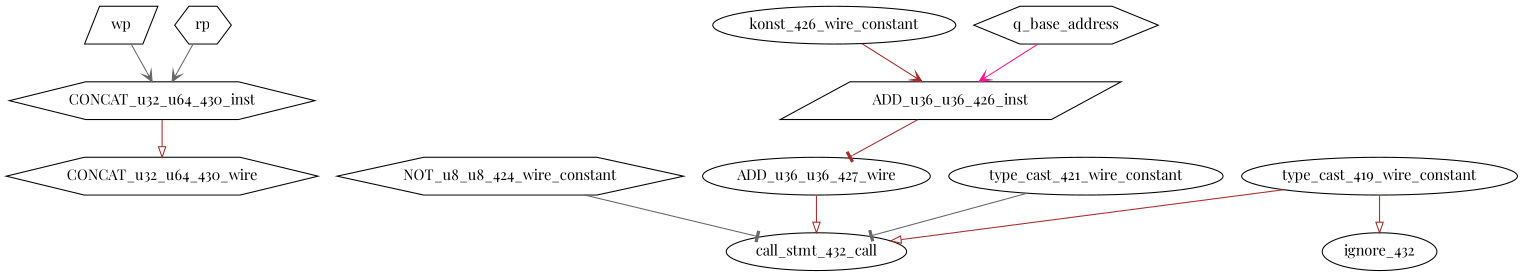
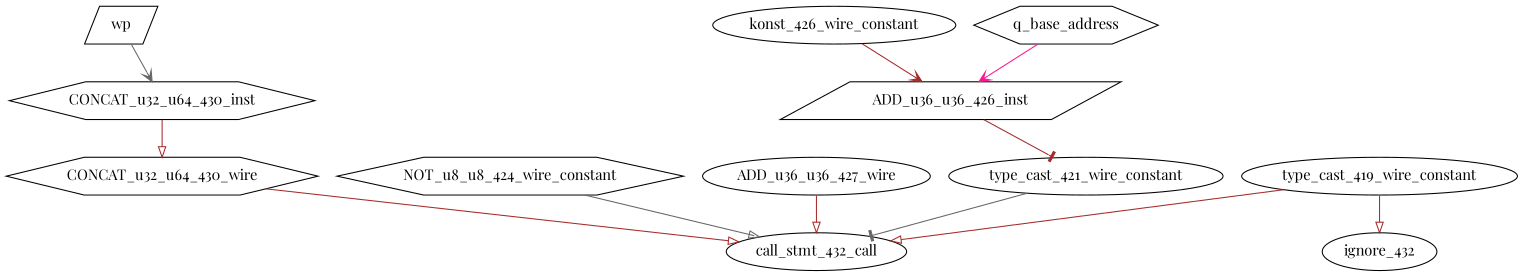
node "rp": removed
edge "ADD_u36_u36_426_inst" -> "ADD_u36_u36_427_wire": now "ADD_u36_u36_426_inst" -> "type_cast_421_wire_constant"
edge "CONCAT_u32_u64_430_wire" -> "call_stmt_432_call": added
edge "NOT_u8_u8_424_wire_constant" -> "call_stmt_432_call": arrowhead tee -> onormal
